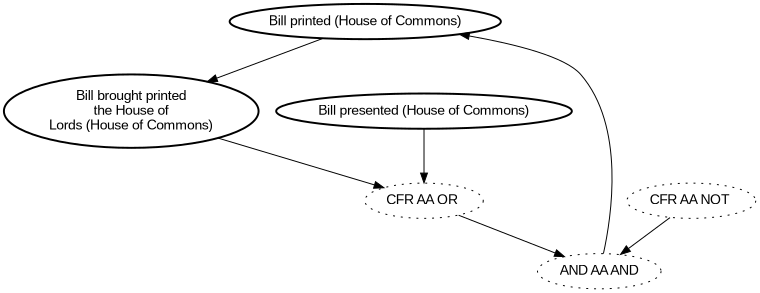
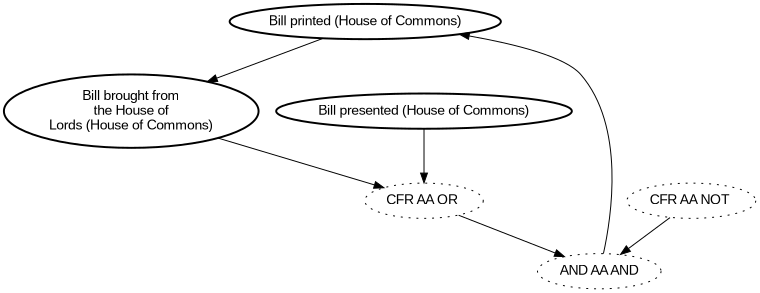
node "Bill brought printed the House of Lords (House of Commons)": label "Bill brought printed the House of Lords (House of Commons)" -> "Bill brought from the House of Lords (House of Commons)"
